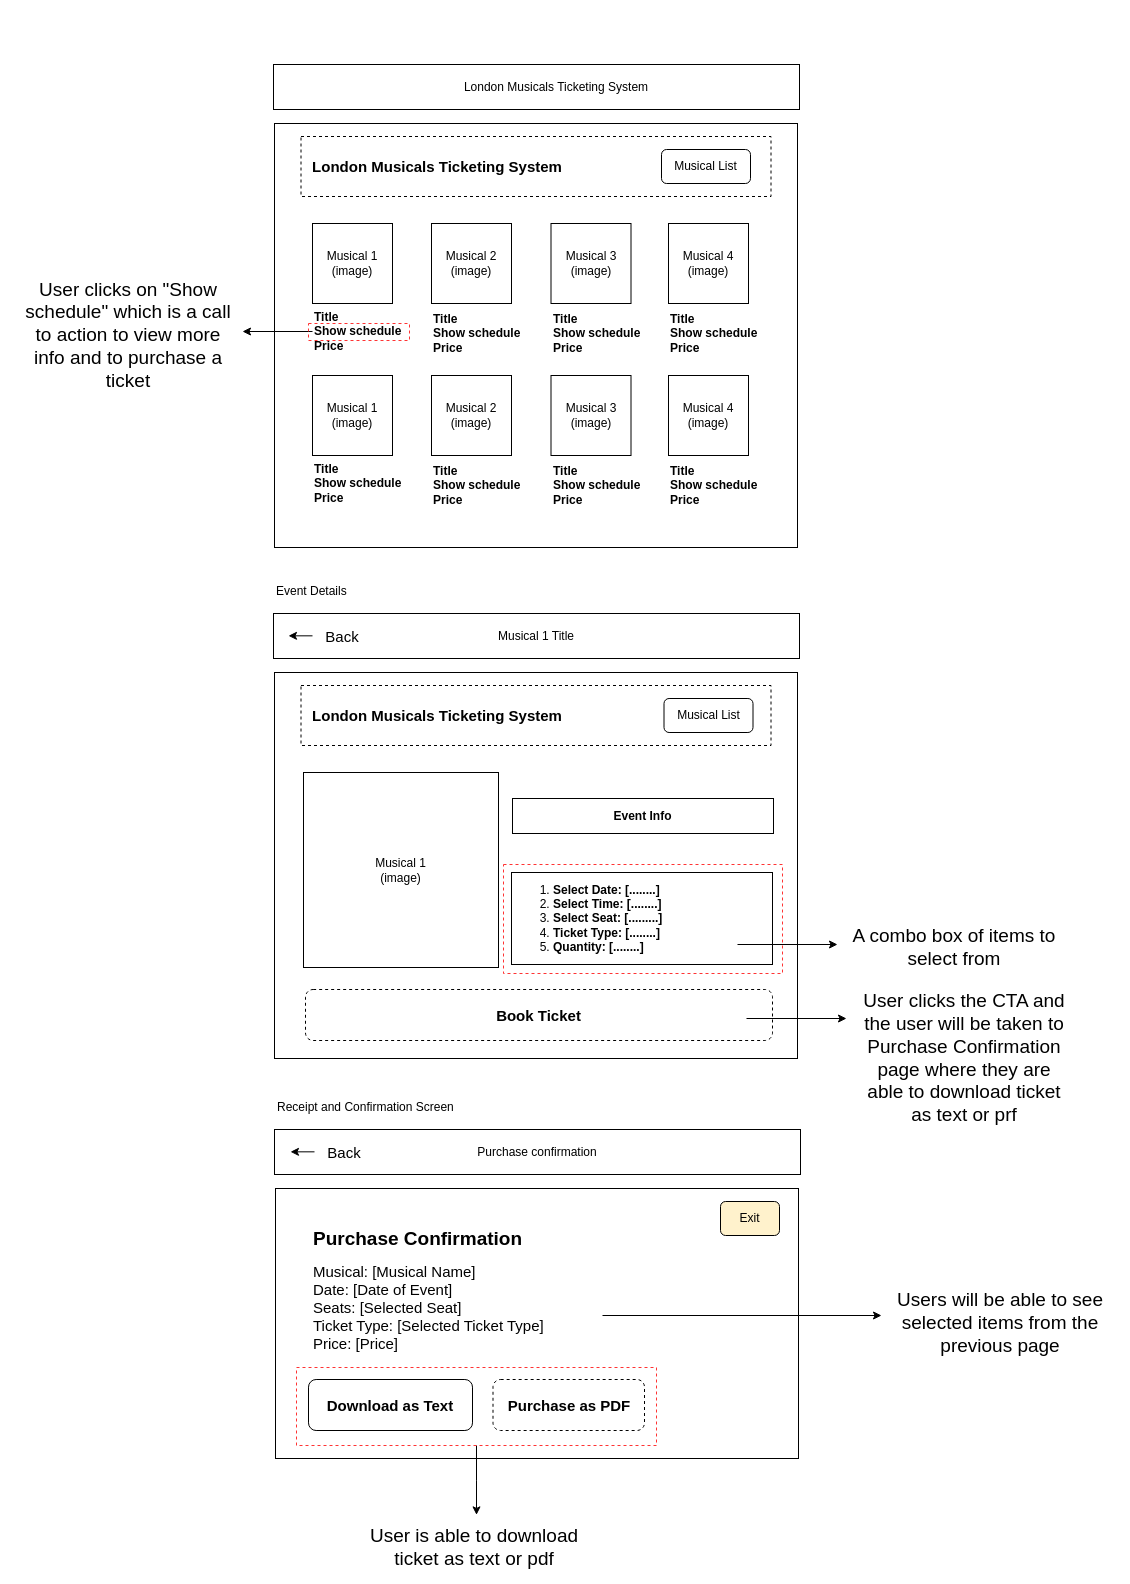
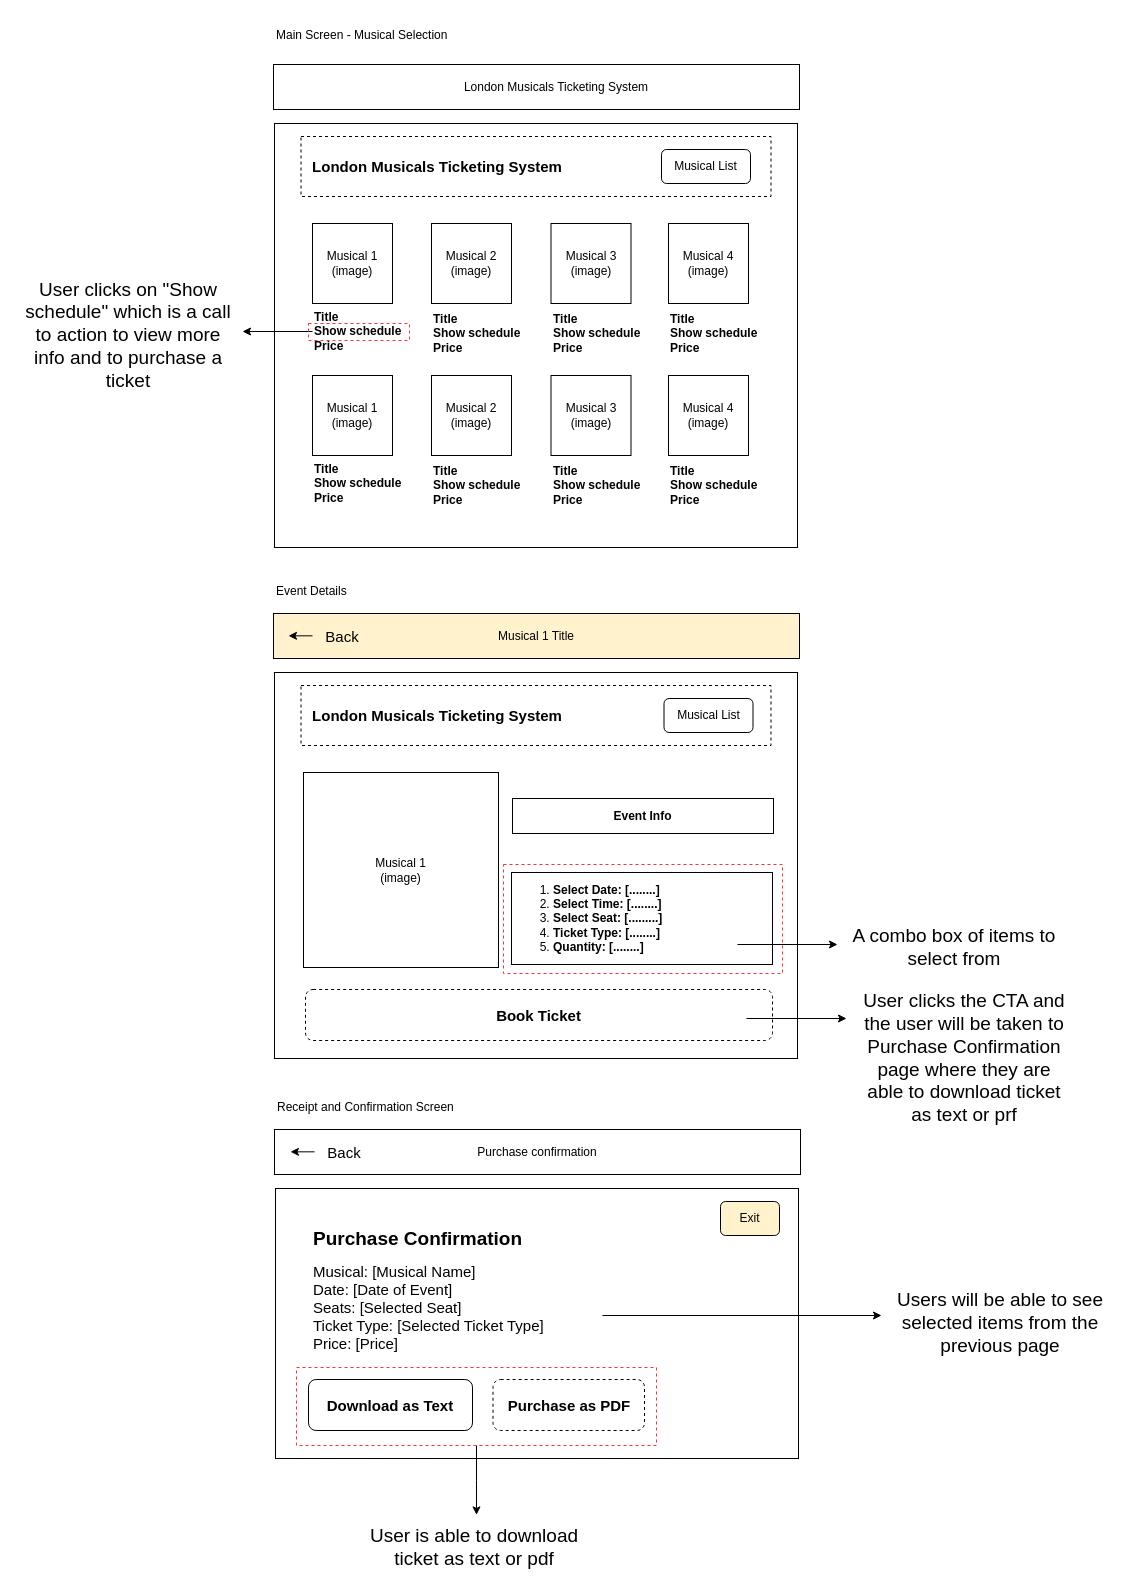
node "Main Screen - Musical Selection": added
node "Musical 1 Title": fillcolor #ffffff -> #fff2cc
